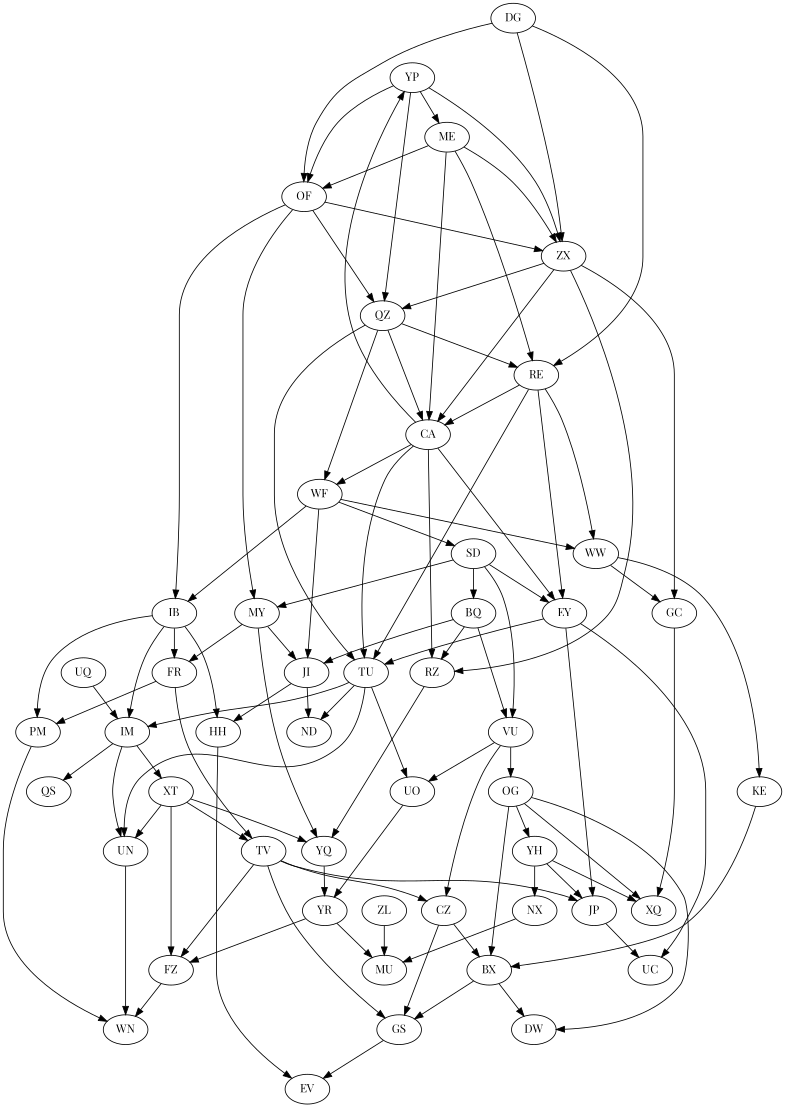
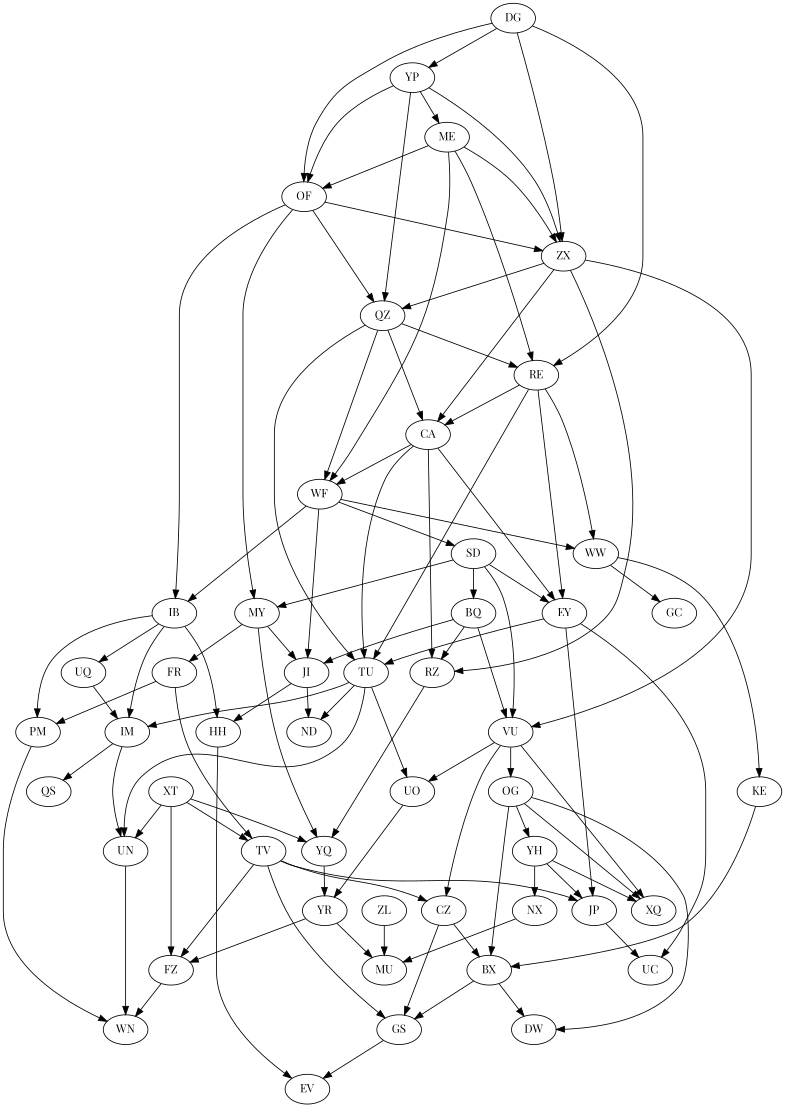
edge "CA" -> "YP": now "DG" -> "YP"
edge "ME" -> "CA": now "ME" -> "WF"
edge "ZX" -> "GC": now "ZX" -> "VU"
edge "IB" -> "FR": now "IB" -> "UQ"
edge "IM" -> "XT": removed
edge "GC" -> "XQ": now "VU" -> "XQ"
